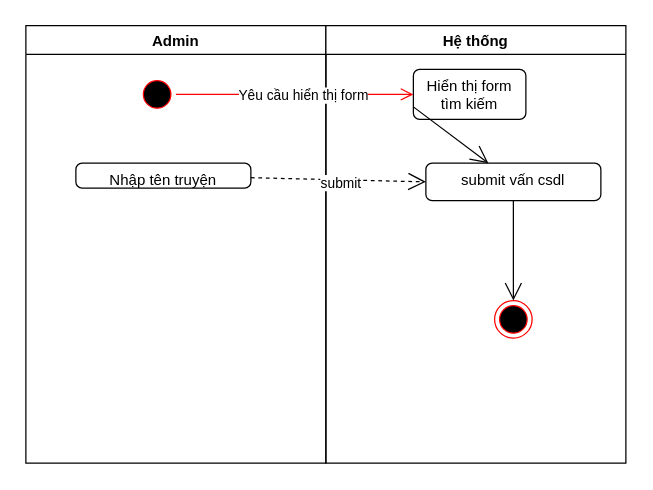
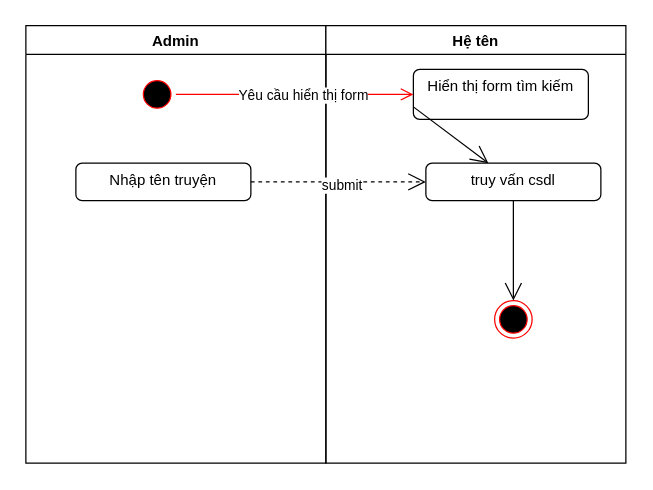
node "Hệ thống": label "Hệ thống" -> "Hệ tên"
node "Hiển thị form tìm kiếm": size 113x50 -> 175x50
node "Nhập tên truyện": size 175x25 -> 175x38
node "submit vấn csdl": label "submit vấn csdl" -> "truy vấn csdl"
